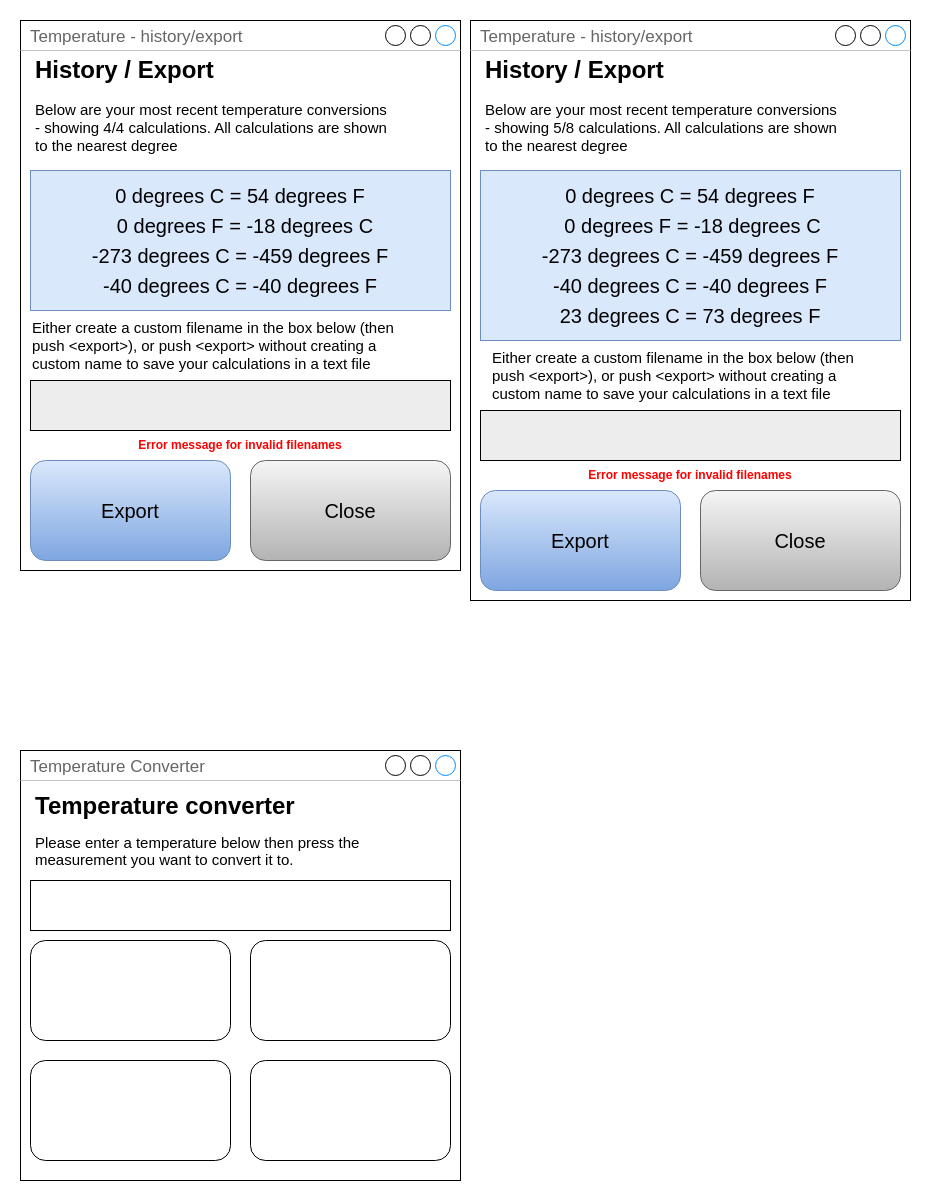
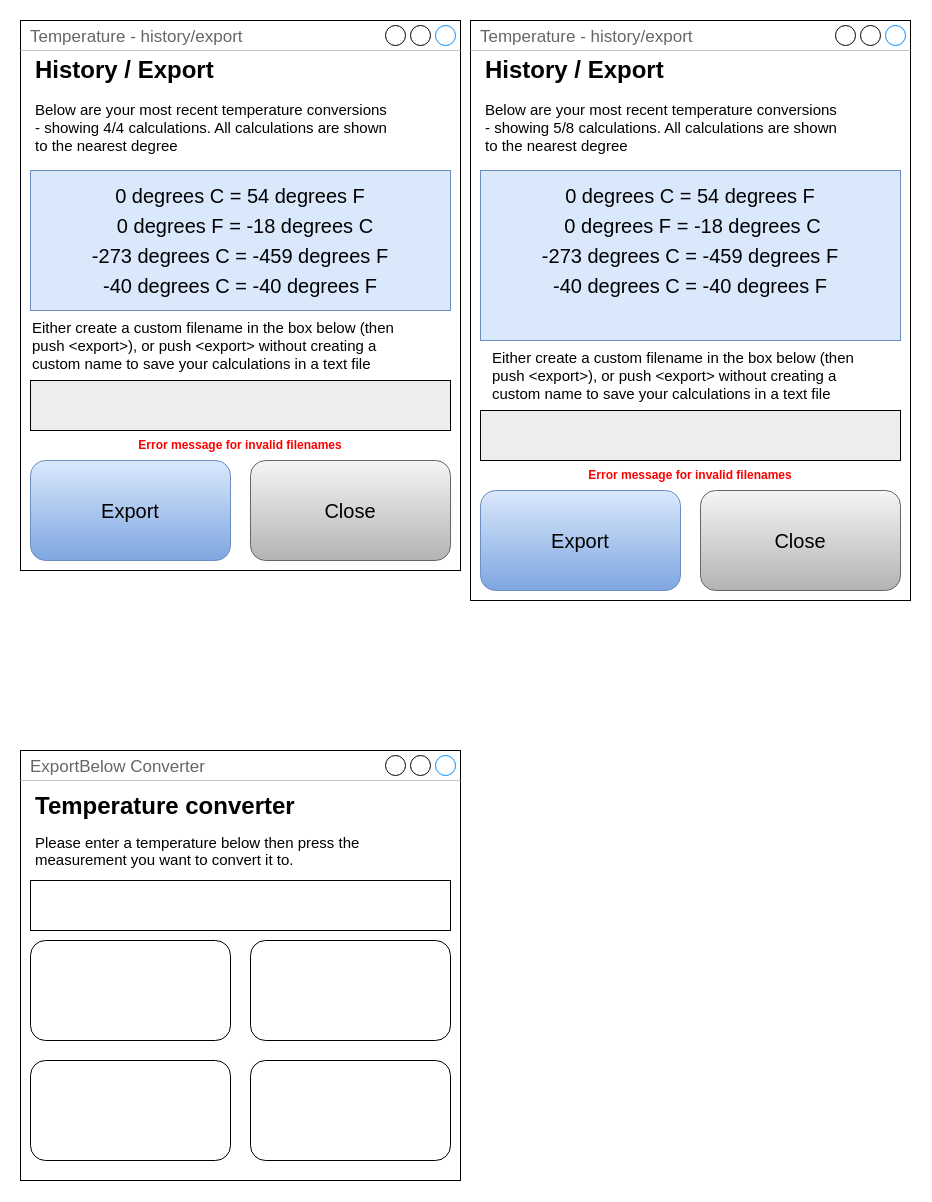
node "23 degrees C = 73 degrees F": removed
node "Temperature Converter": label "Temperature Converter" -> "ExportBelow Converter"
